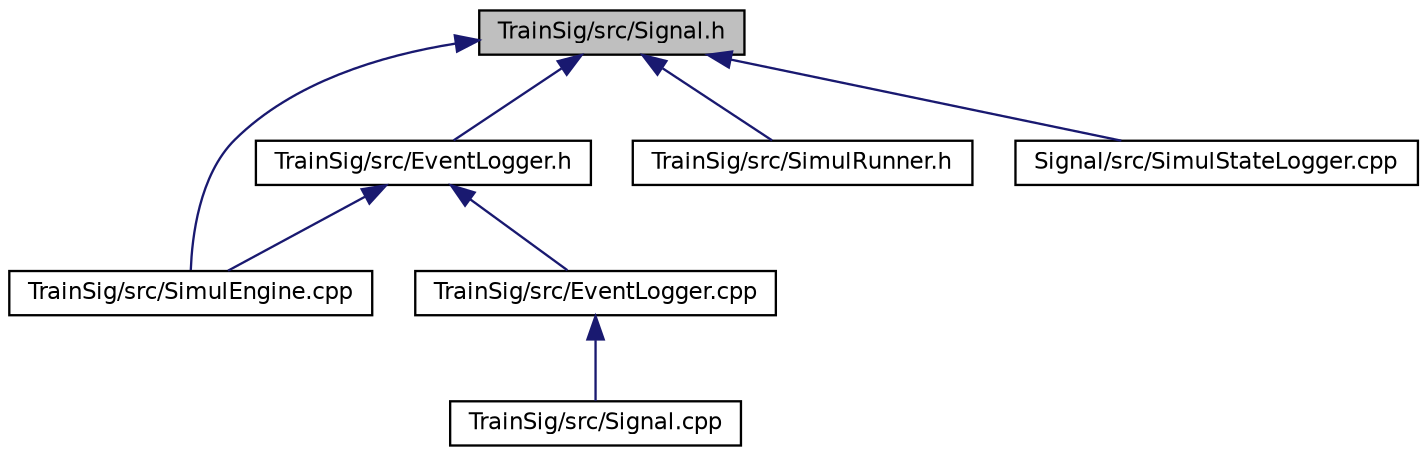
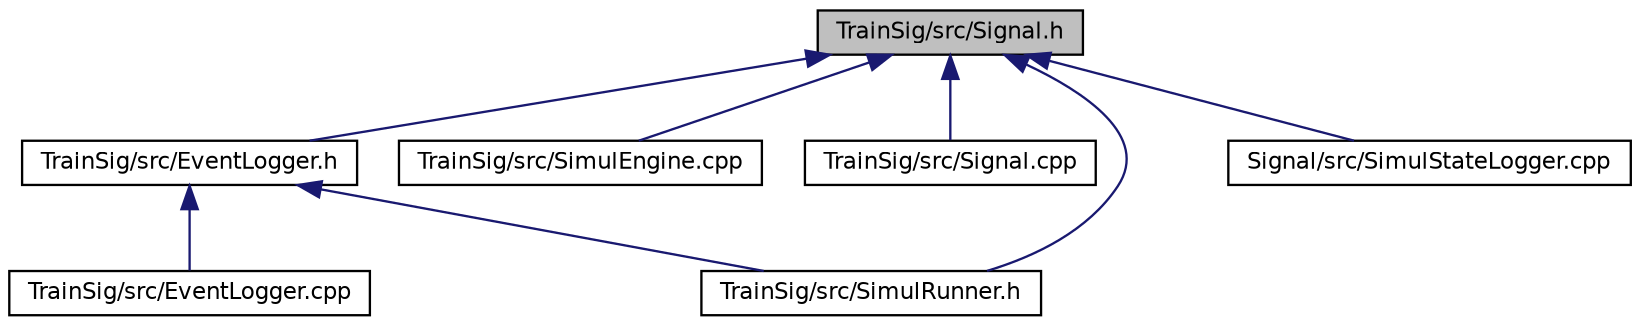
edge "TrainSig/src/SimulEngine.cpp" -> "TrainSig/src/EventLogger.h": now "TrainSig/src/SimulRunner.h" -> "TrainSig/src/EventLogger.h"
edge "TrainSig/src/Signal.cpp" -> "TrainSig/src/EventLogger.cpp": now "TrainSig/src/Signal.cpp" -> "TrainSig/src/Signal.h"
